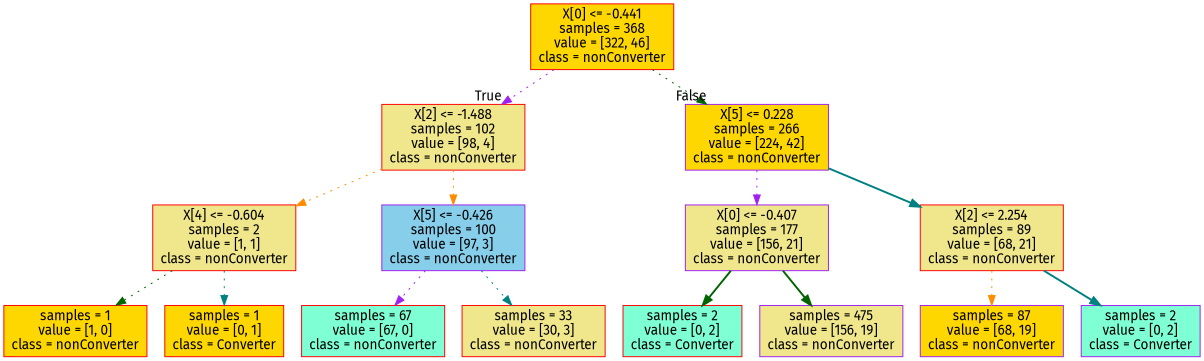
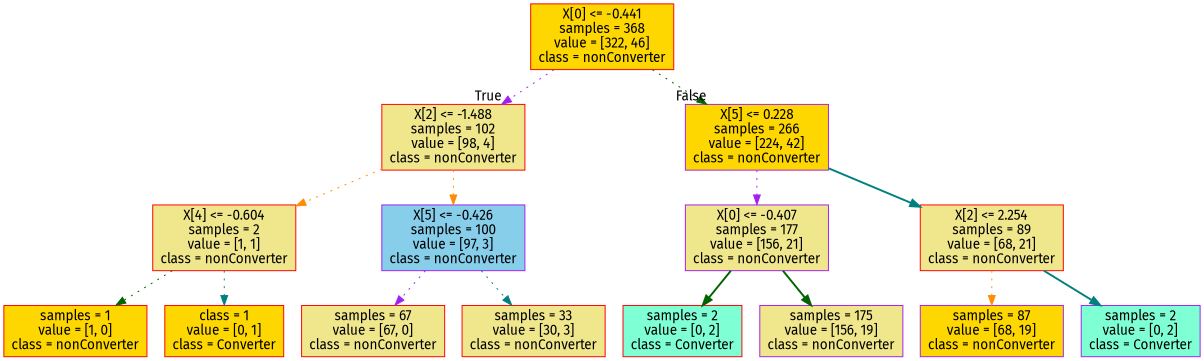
node "samples = 1 value = [0, 1] class = Converter": label "samples = 1 value = [0, 1] class = Converter" -> "class = 1 value = [0, 1] class = Converter"
node "samples = 67 value = [67, 0] class = nonConverter": fillcolor aquamarine -> khaki
node "samples = 475 value = [156, 19] class = nonConverter": label "samples = 475 value = [156, 19] class = nonConverter" -> "samples = 175 value = [156, 19] class = nonConverter"
